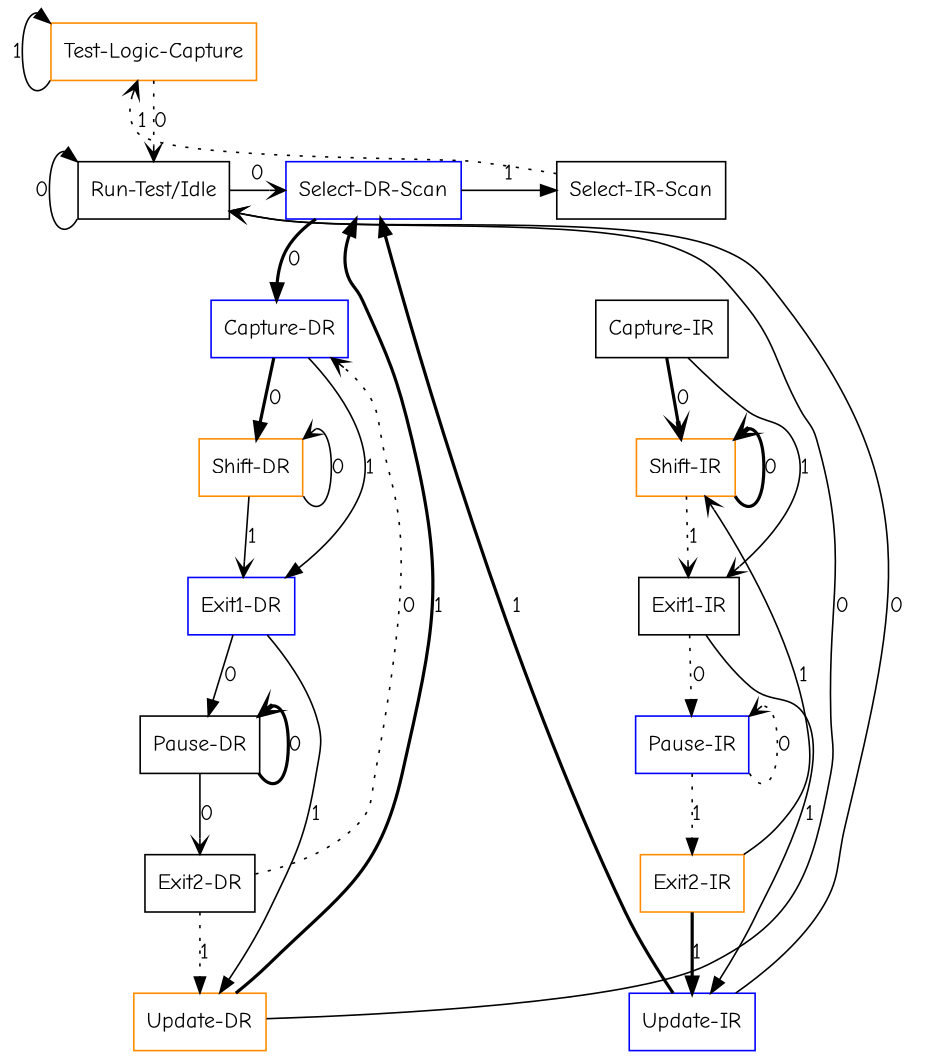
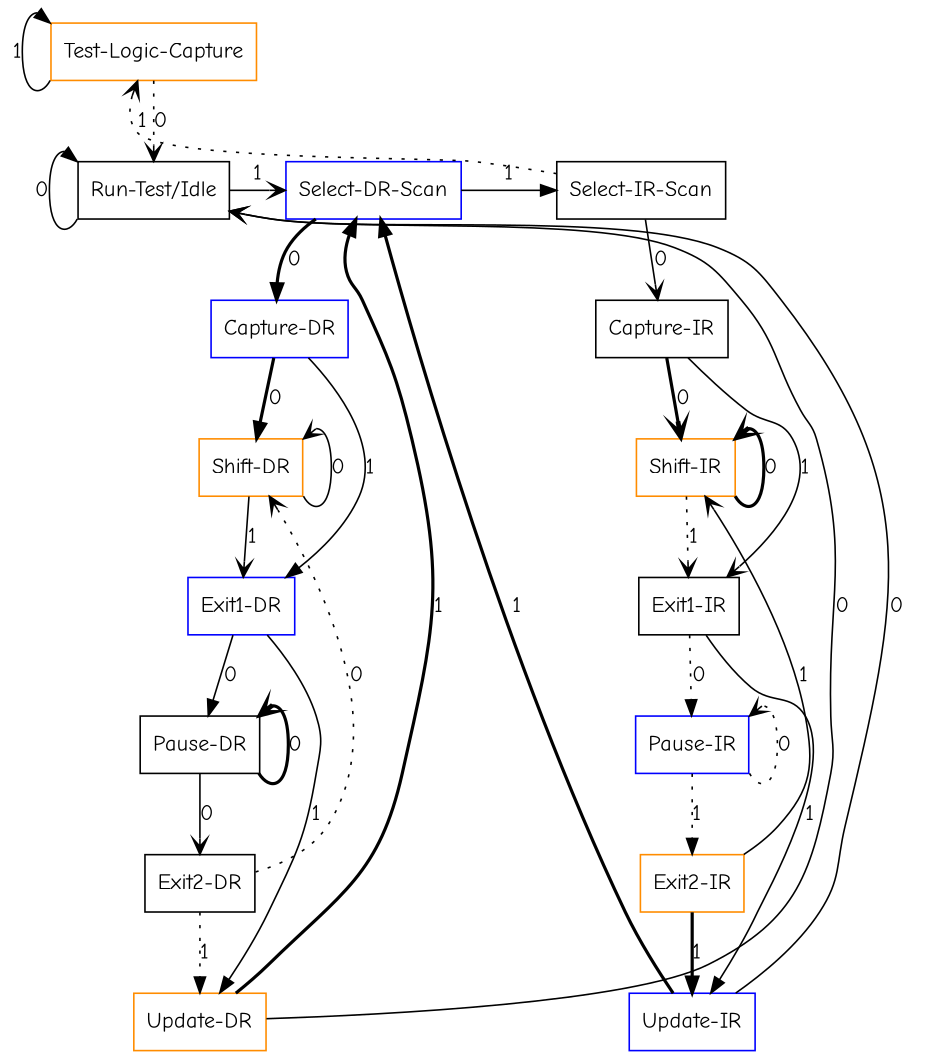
edge "Run-Test/Idle" -> "Select-DR-Scan": label "0" -> "1"
edge "Select-IR-Scan" -> "Capture-IR": added, label "0"
edge "Exit2-DR" -> "Capture-DR": now "Exit2-DR" -> "Shift-DR"
